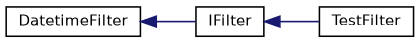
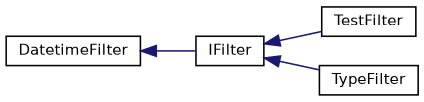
node "TypeFilter": added
